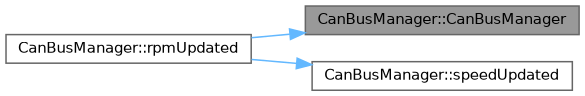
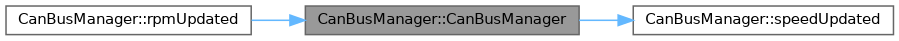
edge "CanBusManager::rpmUpdated" -> "CanBusManager::speedUpdated": now "CanBusManager::CanBusManager" -> "CanBusManager::speedUpdated"
